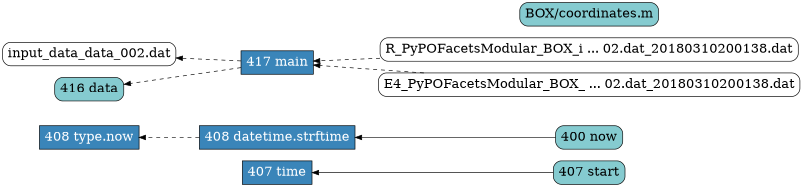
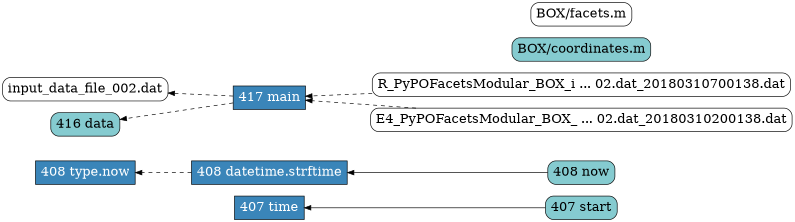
node "BOX/facets.m": added
node "R_PyPOFacetsModular_BOX_i ... 02.dat_20180310200138.dat": label "R_PyPOFacetsModular_BOX_i ... 02.dat_20180310200138.dat" -> "R_PyPOFacetsModular_BOX_i ... 02.dat_20180310700138.dat"
node "input_data_data_002.dat": label "input_data_data_002.dat" -> "input_data_file_002.dat"
node "400 now": label "400 now" -> "408 now"
